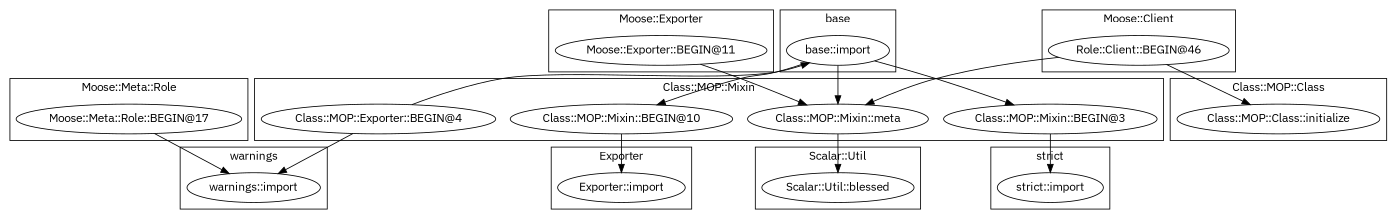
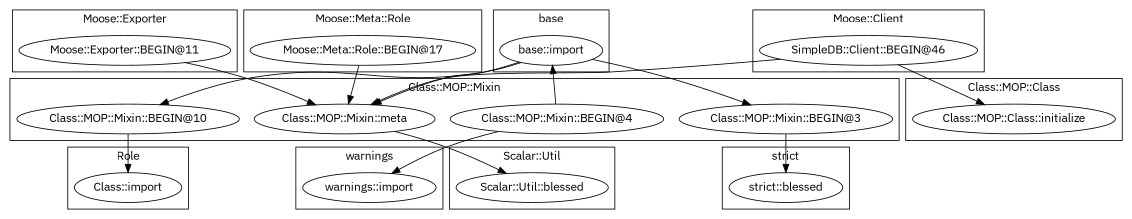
node "Role::Client::BEGIN@46": label "Role::Client::BEGIN@46" -> "SimpleDB::Client::BEGIN@46"
node "Class::MOP::Exporter::BEGIN@4": label "Class::MOP::Exporter::BEGIN@4" -> "Class::MOP::Mixin::BEGIN@4"
edge "Moose::Meta::Role::BEGIN@17" -> "warnings::import": now "Moose::Meta::Role::BEGIN@17" -> "Class::MOP::Mixin::meta"
cluster "Exporter": label "Exporter" -> "Role"
node "Exporter::import": label "Exporter::import" -> "Class::import"
node "strict::import": label "strict::import" -> "strict::blessed"
